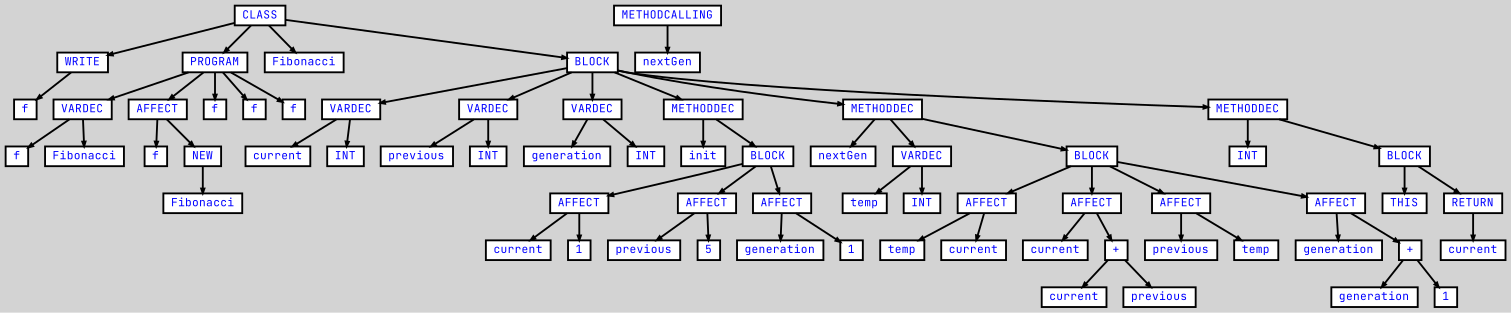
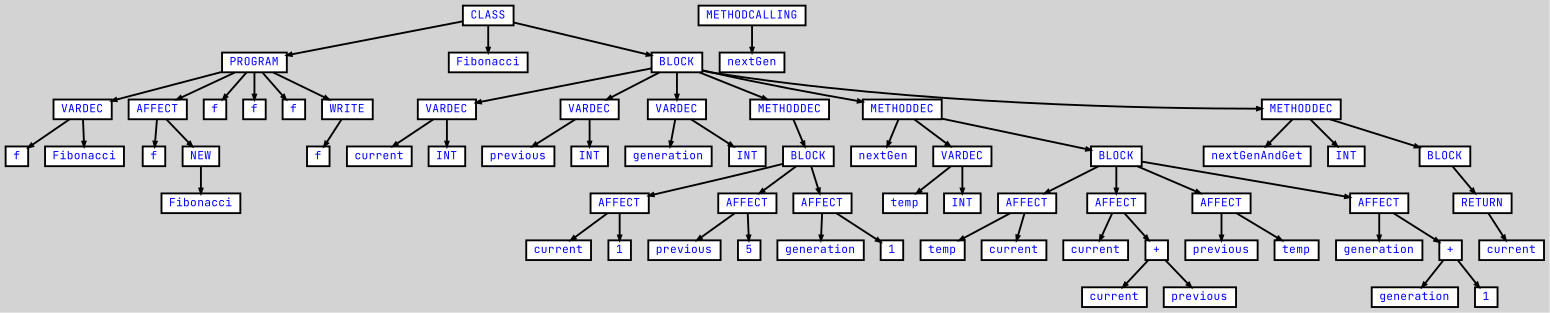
edge "CLASS" -> "WRITE": now "PROGRAM" -> "WRITE"
node "init": removed
node "nextGenAndGet": added
node "THIS": removed
